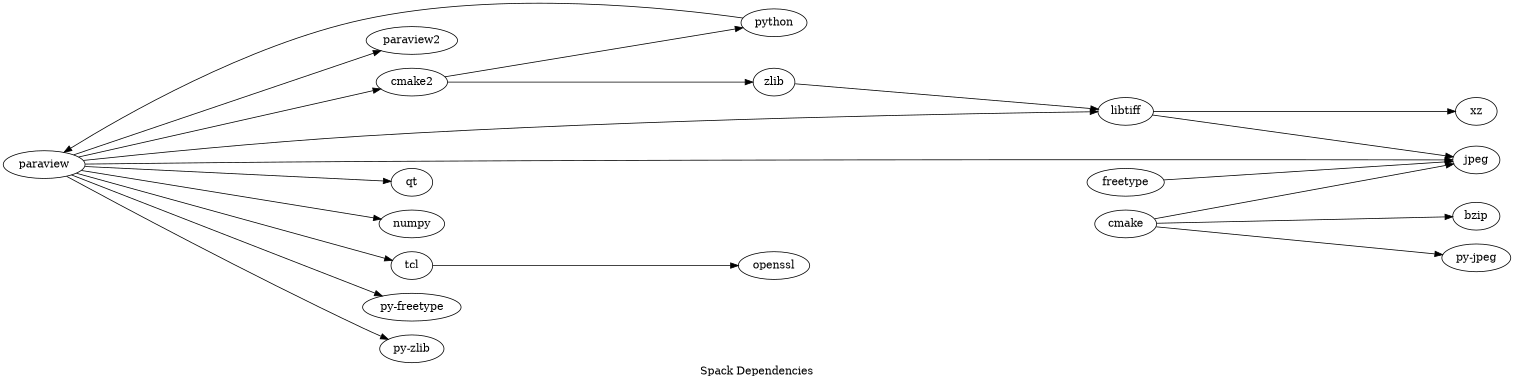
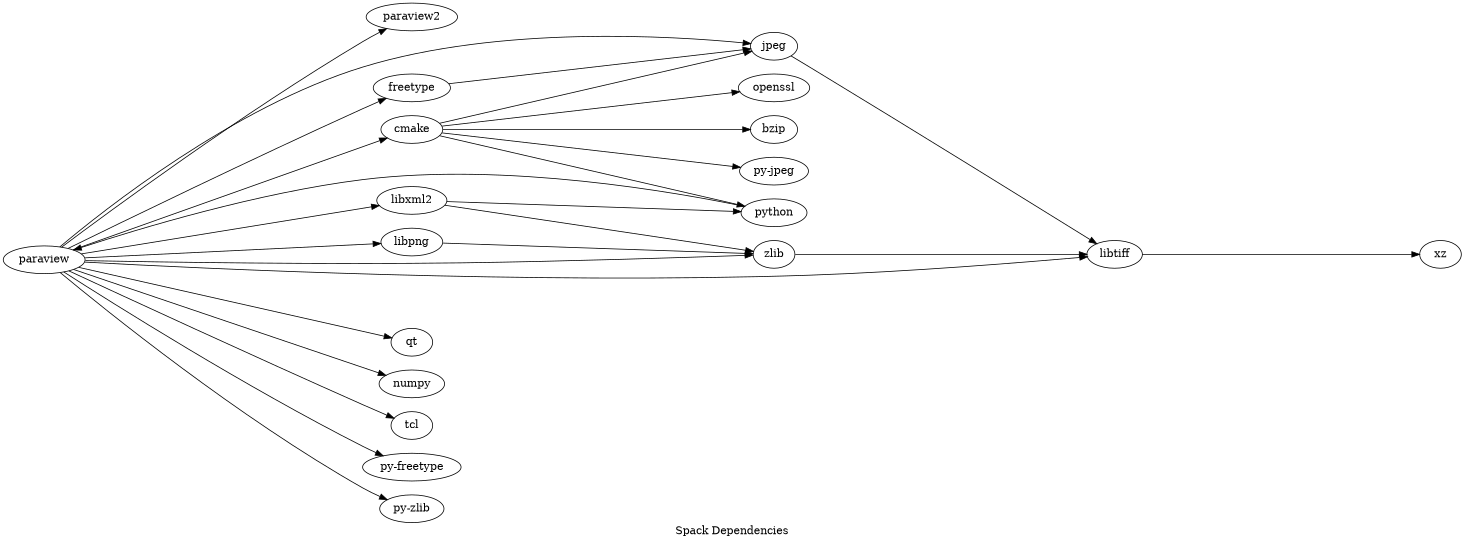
node "cmake2": label "cmake2" -> "libxml2"
edge "libtiff" -> "jpeg": reversed
edge "cmake" -> "python": added
edge "paraview" -> "freetype": added
edge "paraview" -> "cmake": added
node "libpng": added
edge "paraview" -> "zlib": added
edge "tcl" -> "openssl": now "cmake" -> "openssl"
